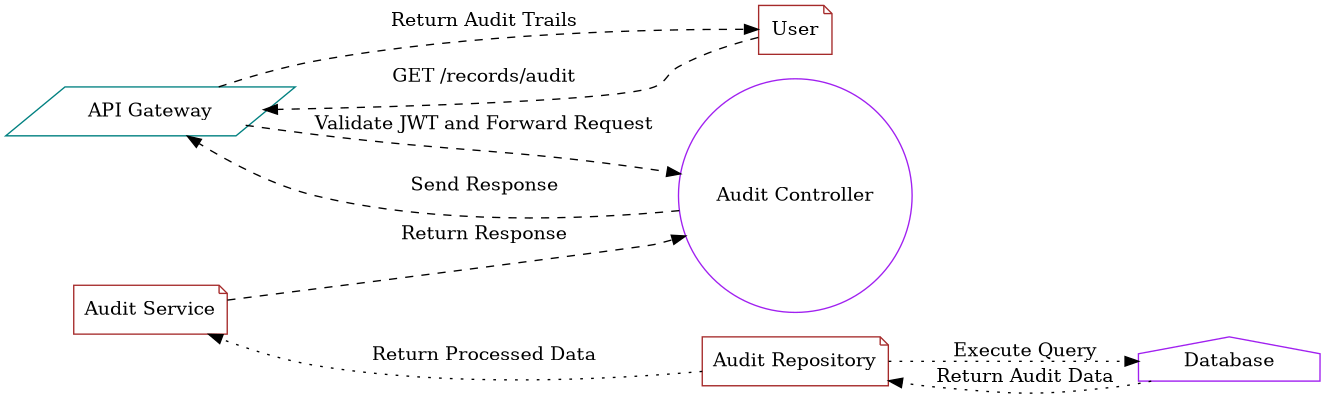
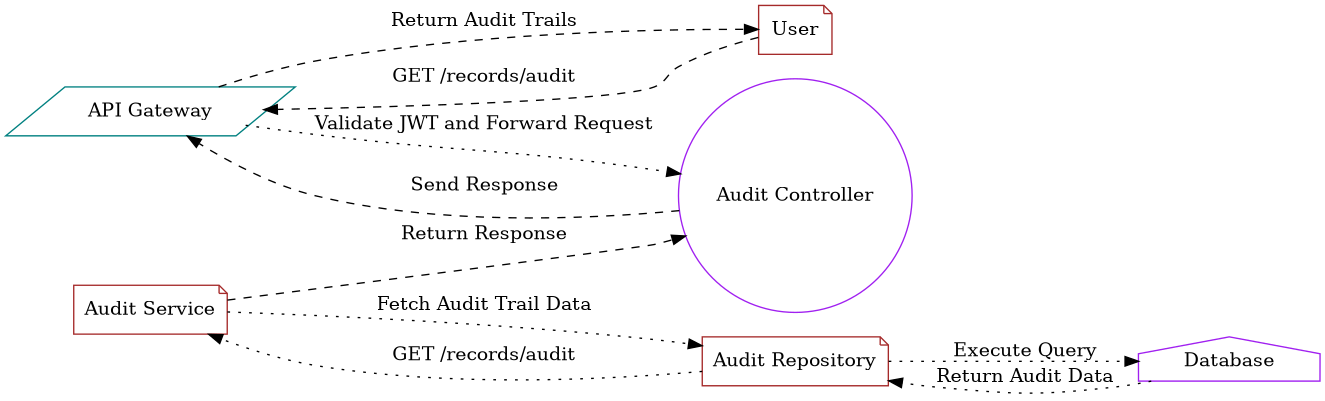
edge "API Gateway" -> "Audit Controller": style dashed -> dotted
edge "Audit Service" -> "Audit Repository": added, label "Fetch Audit Trail Data"
edge "Audit Repository" -> "Audit Service": label "Return Processed Data" -> "GET /records/audit"
